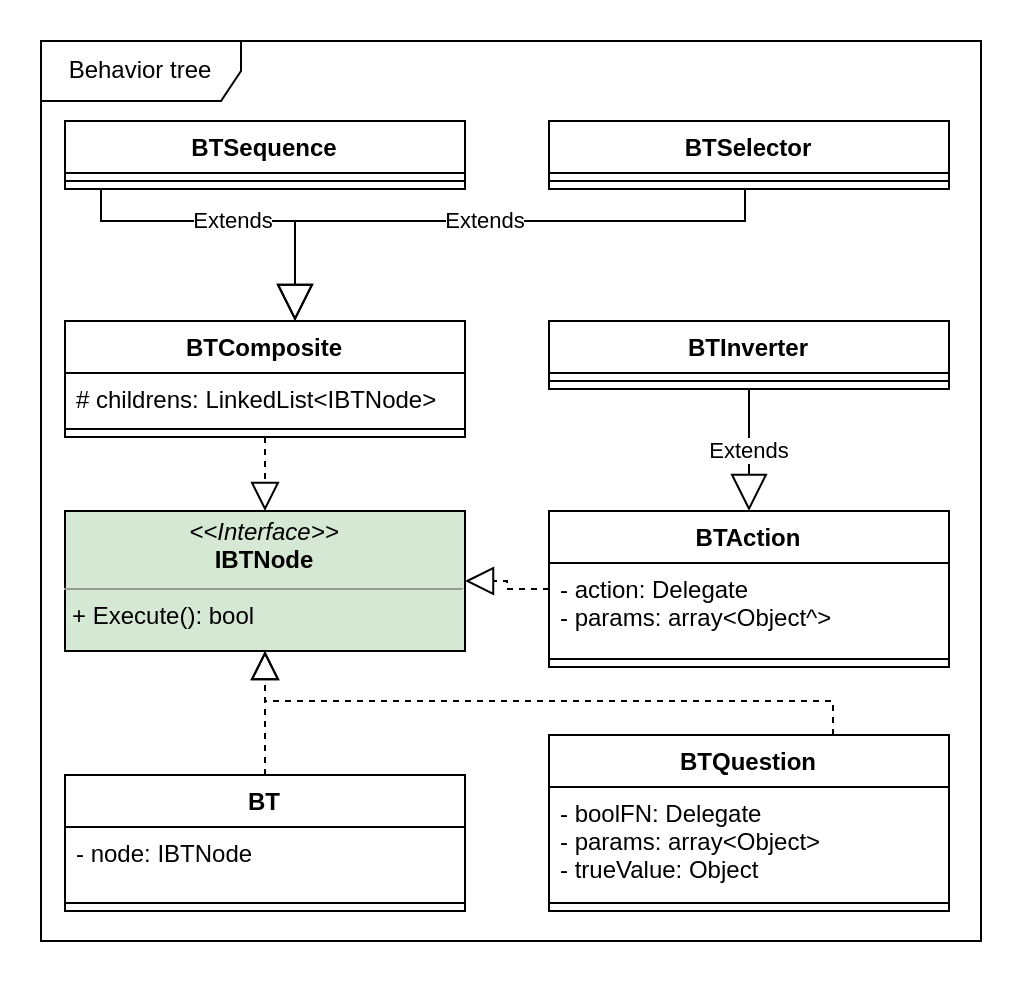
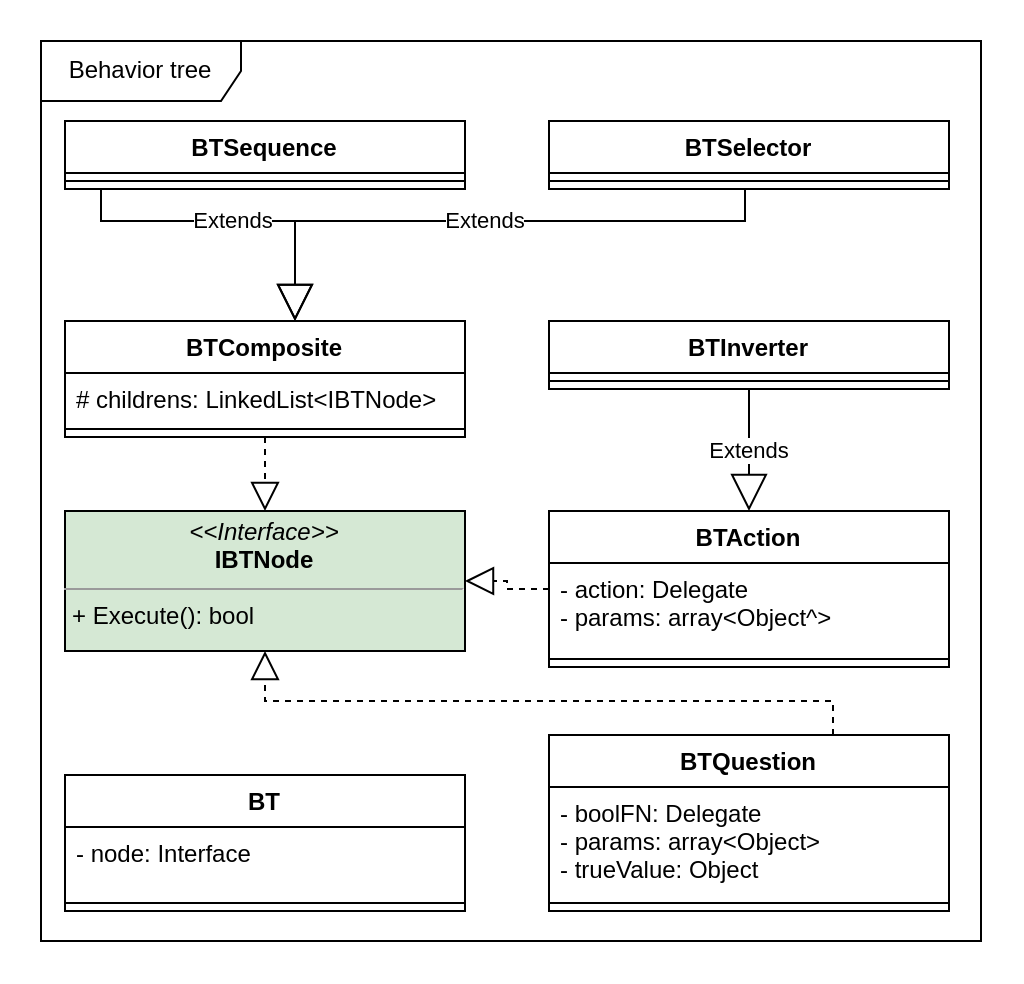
edge "BT" -> "<<Interface>> IBTNode + Execute(): bool": removed
node "- node: IBTNode": label "- node: IBTNode" -> "- node: Interface"
